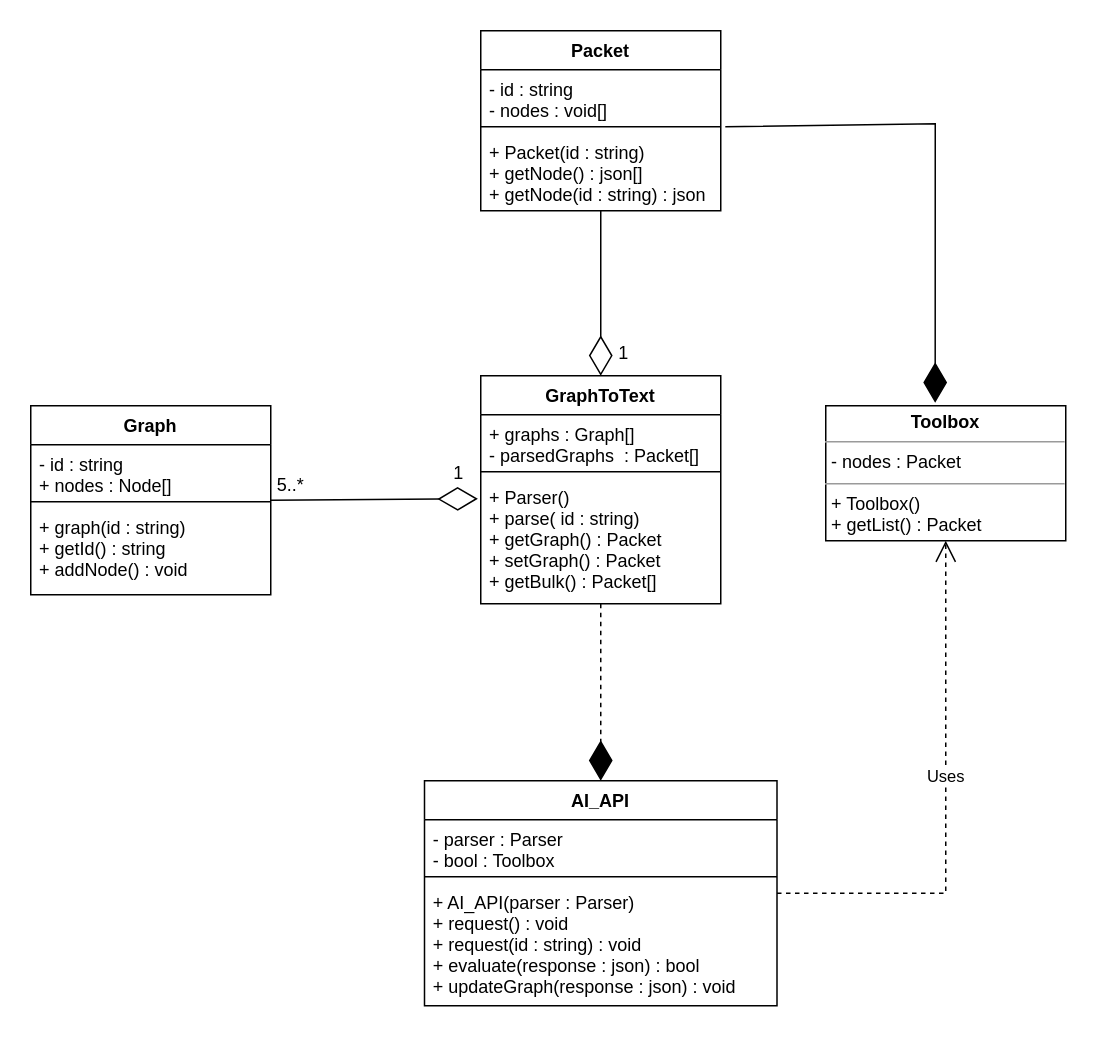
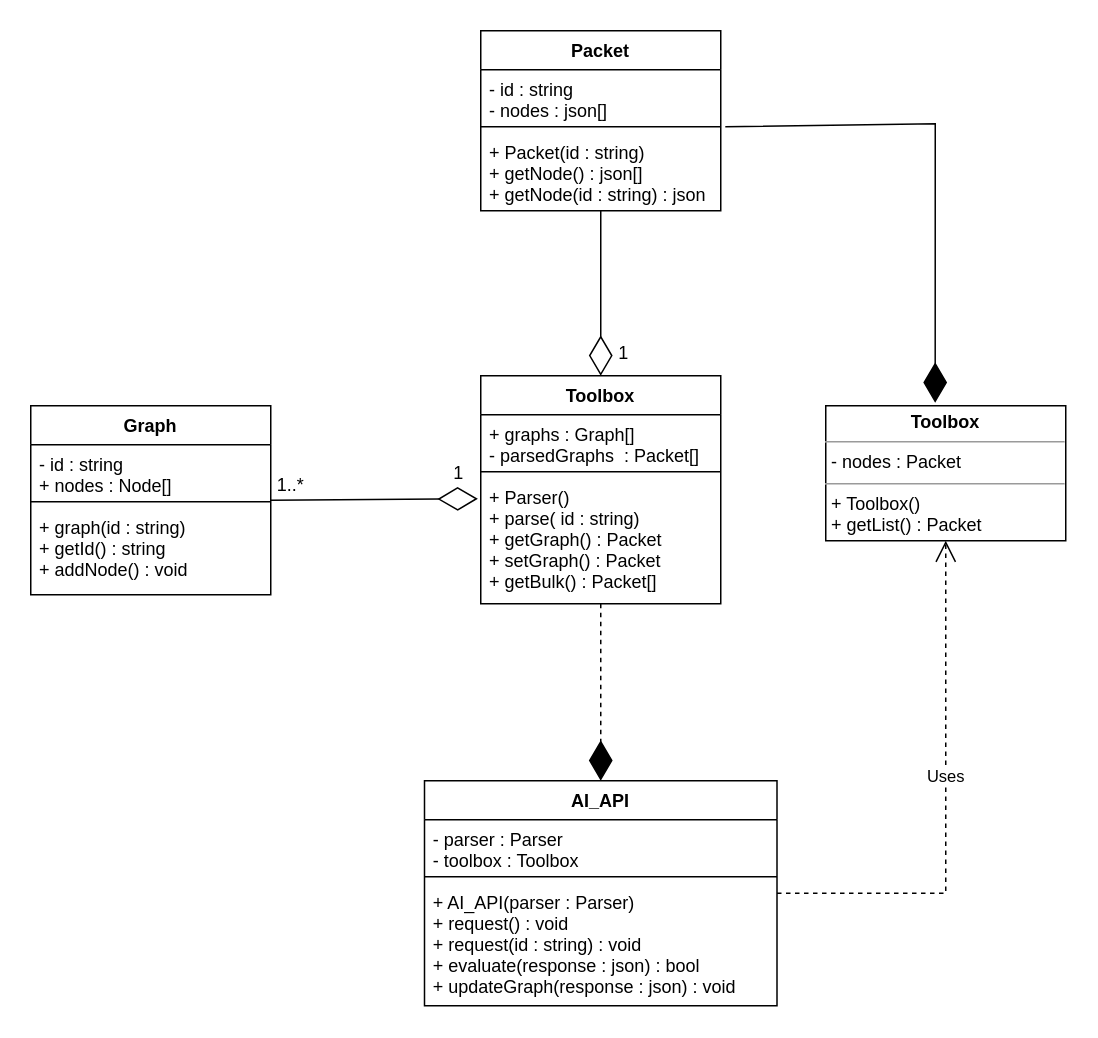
node "- id : string - nodes : void[]": label "- id : string - nodes : void[]" -> "- id : string - nodes : json[]"
node "GraphToText": label "GraphToText" -> "Toolbox"
node "5..*": label "5..*" -> "1..*"
node "- parser : Parser - bool : Toolbox": label "- parser : Parser - bool : Toolbox" -> "- parser : Parser - toolbox : Toolbox"
